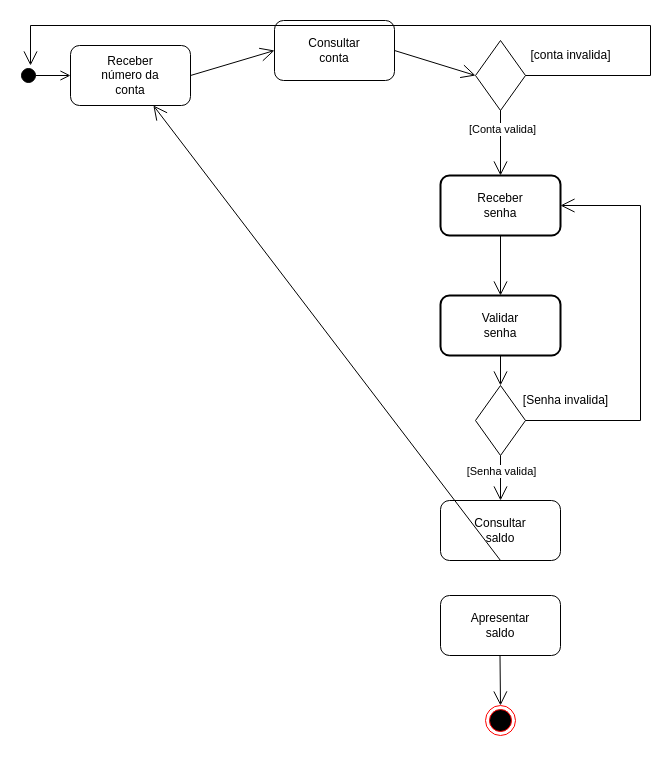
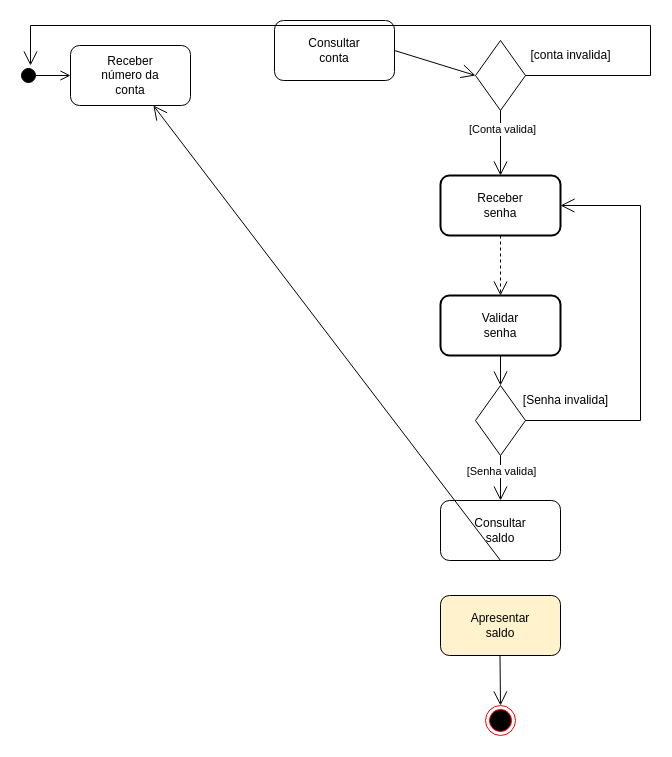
edge "Receber número da conta" -> "Consultar conta": removed
edge "Receber senha" -> "Validar senha": style solid -> dashed
node "Apresentar saldo": fillcolor #ffffff -> #fff2cc
